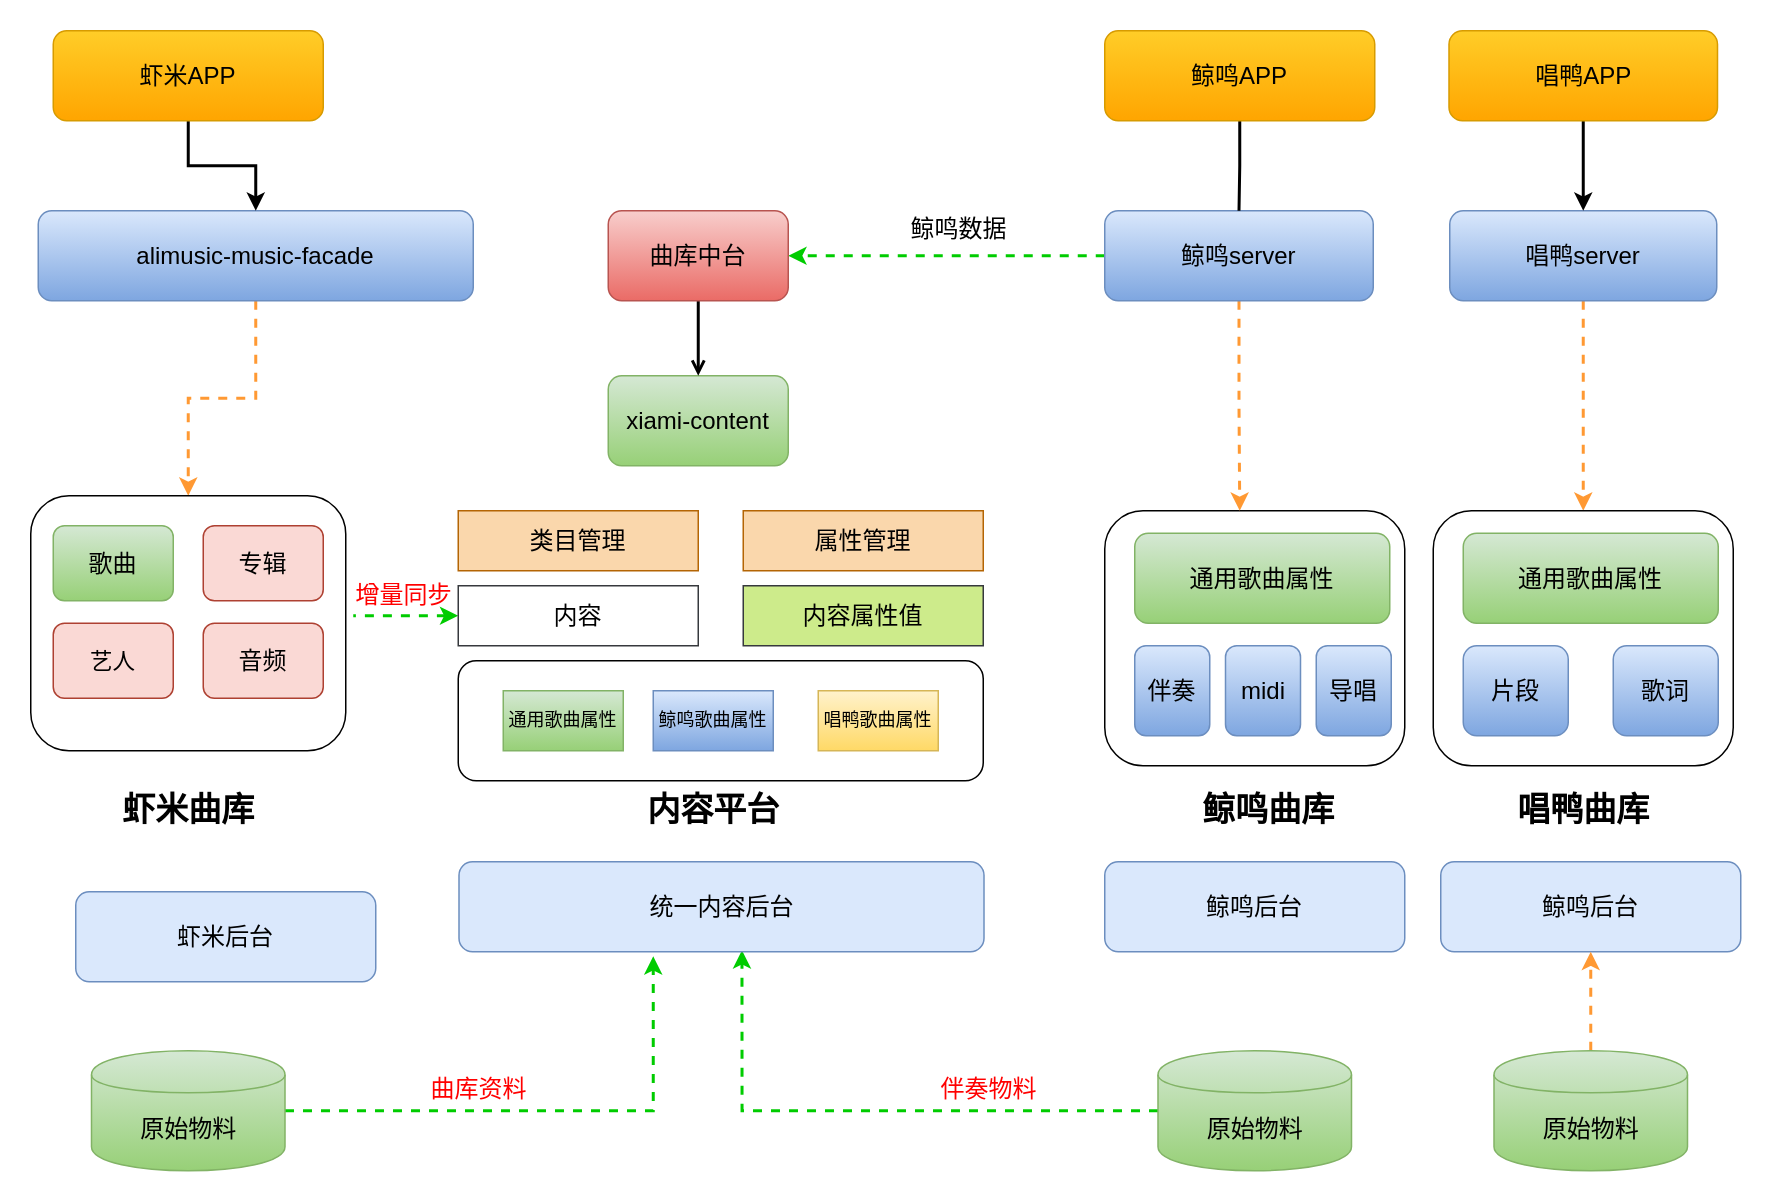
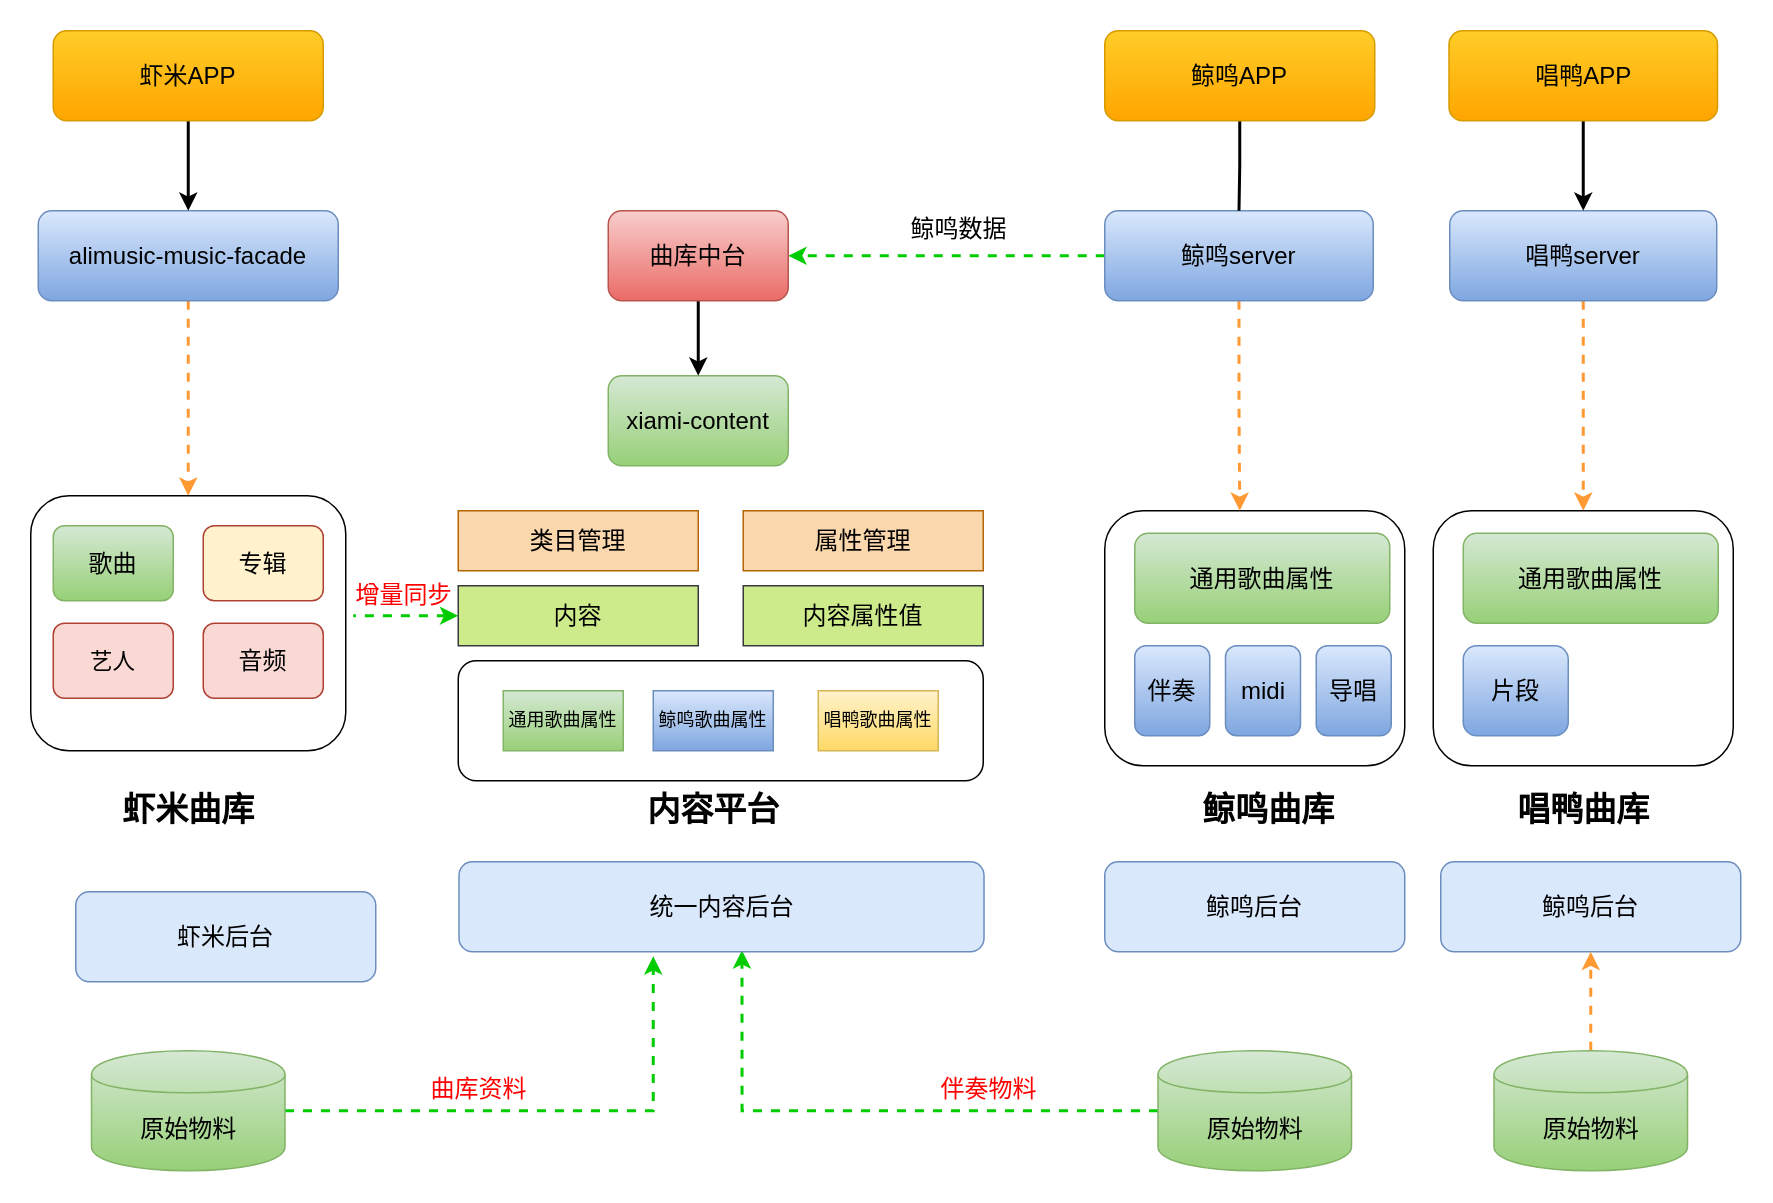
node "alimusic-music-facade": size 435x90 -> 300x90
edge "曲库中台" -> "xiami-content": arrowhead open -> classic
node "专辑": fillcolor #fad9d5 -> #fff2cc
node "内容": fillcolor #ffffff -> #cdeb8b
node "歌词": removed
